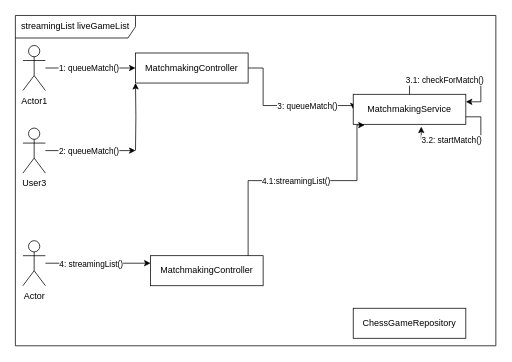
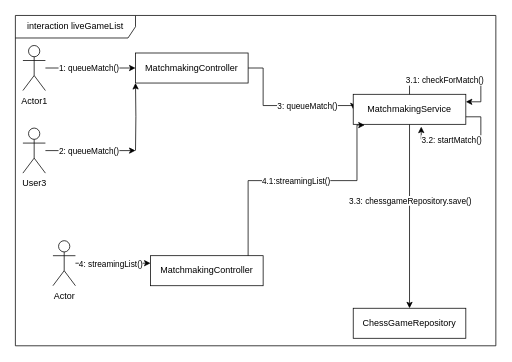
node "streamingList liveGameList": label "streamingList liveGameList" -> "interaction liveGameList"
edge "MatchmakingService" -> "ChessGameRepository": added, label "3.3: chessgameRepository.save()"
node "Actor": moved (34, 263) -> (64, 263)
